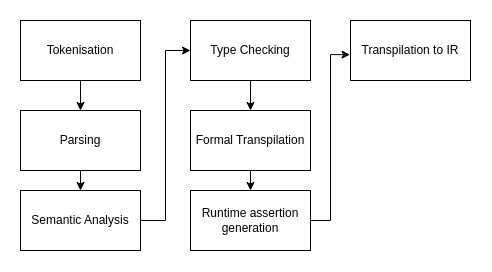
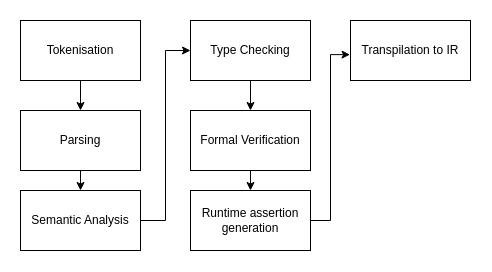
node "Formal Transpilation": label "Formal Transpilation" -> "Formal Verification"
